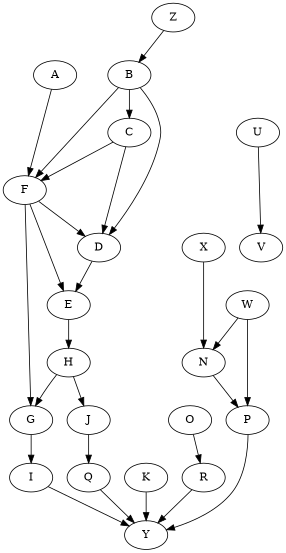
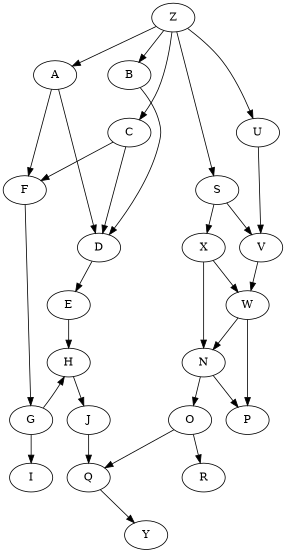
edge "Z" -> "A": added
edge "Z" -> "U": added
edge "B" -> "C": now "Z" -> "C"
edge "B" -> "F": removed
node "S": added
edge "F" -> "D": now "A" -> "D"
edge "F" -> "E": removed
edge "V" -> "W": added
edge "X" -> "W": added
edge "H" -> "G": reversed
edge "N" -> "O": added
edge "O" -> "Q": added
node "K": removed
edge "P" -> "Y": removed
edge "R" -> "Y": removed
edge "I" -> "Y": removed
